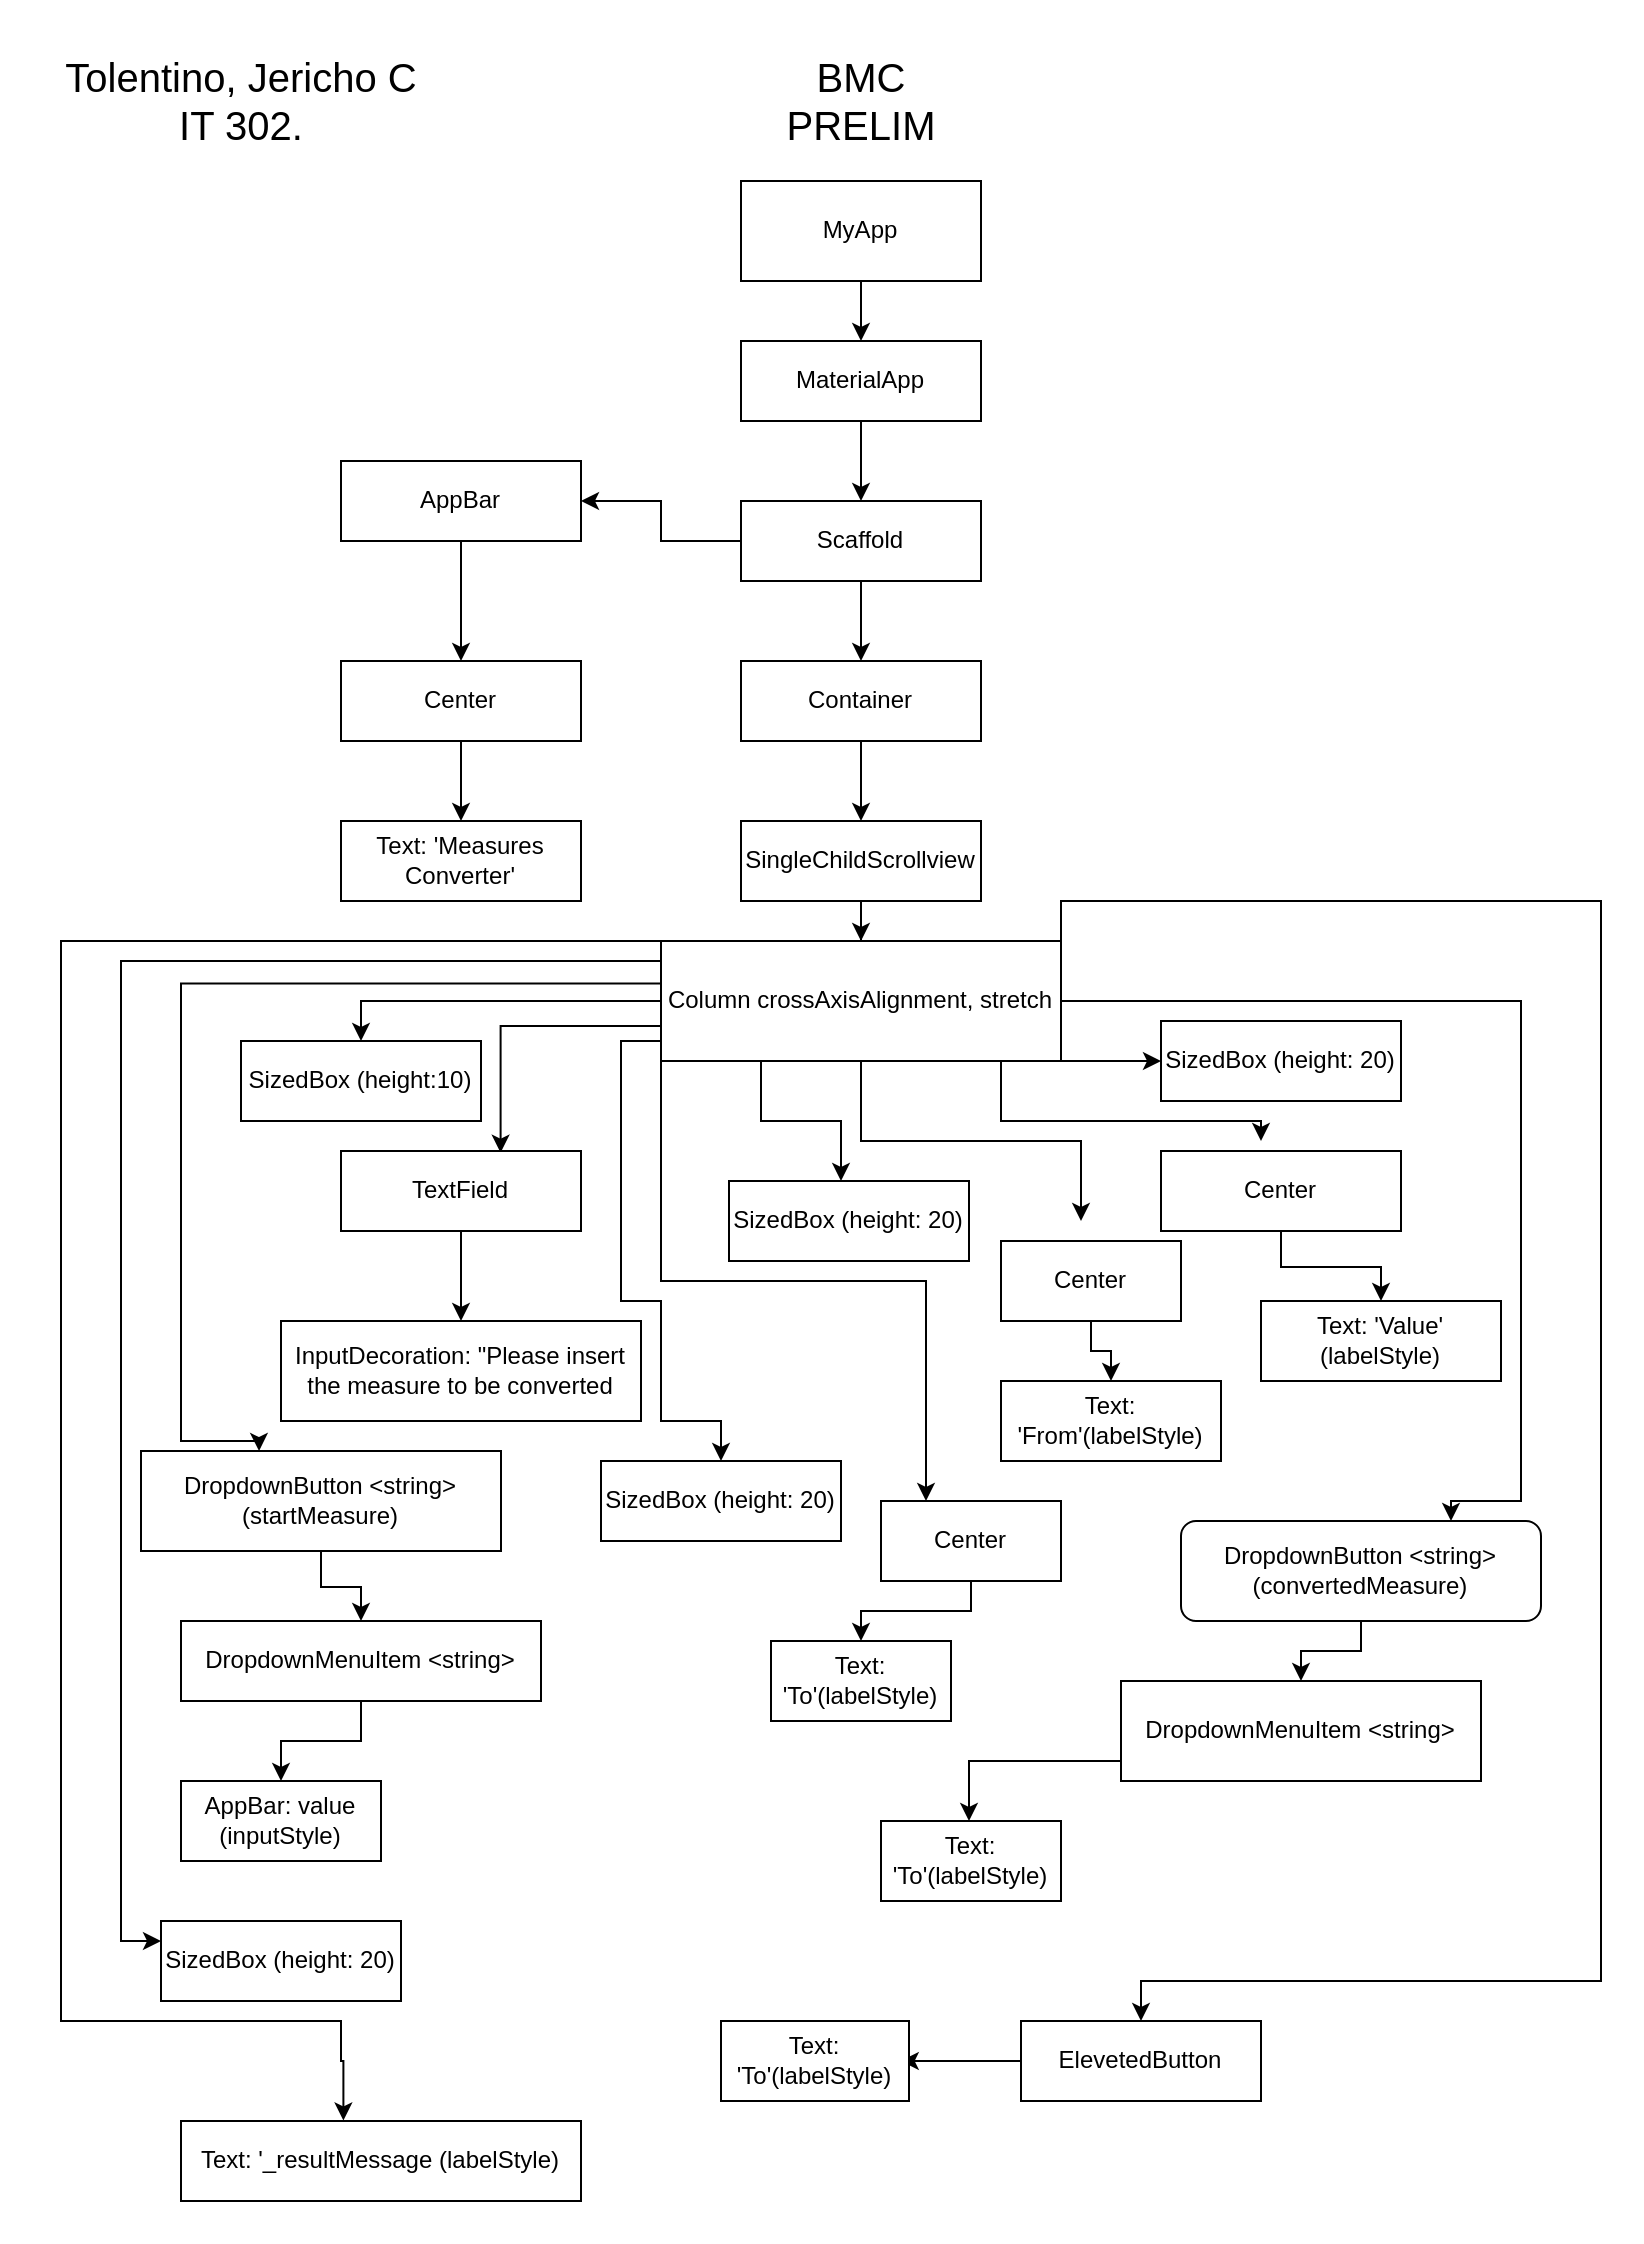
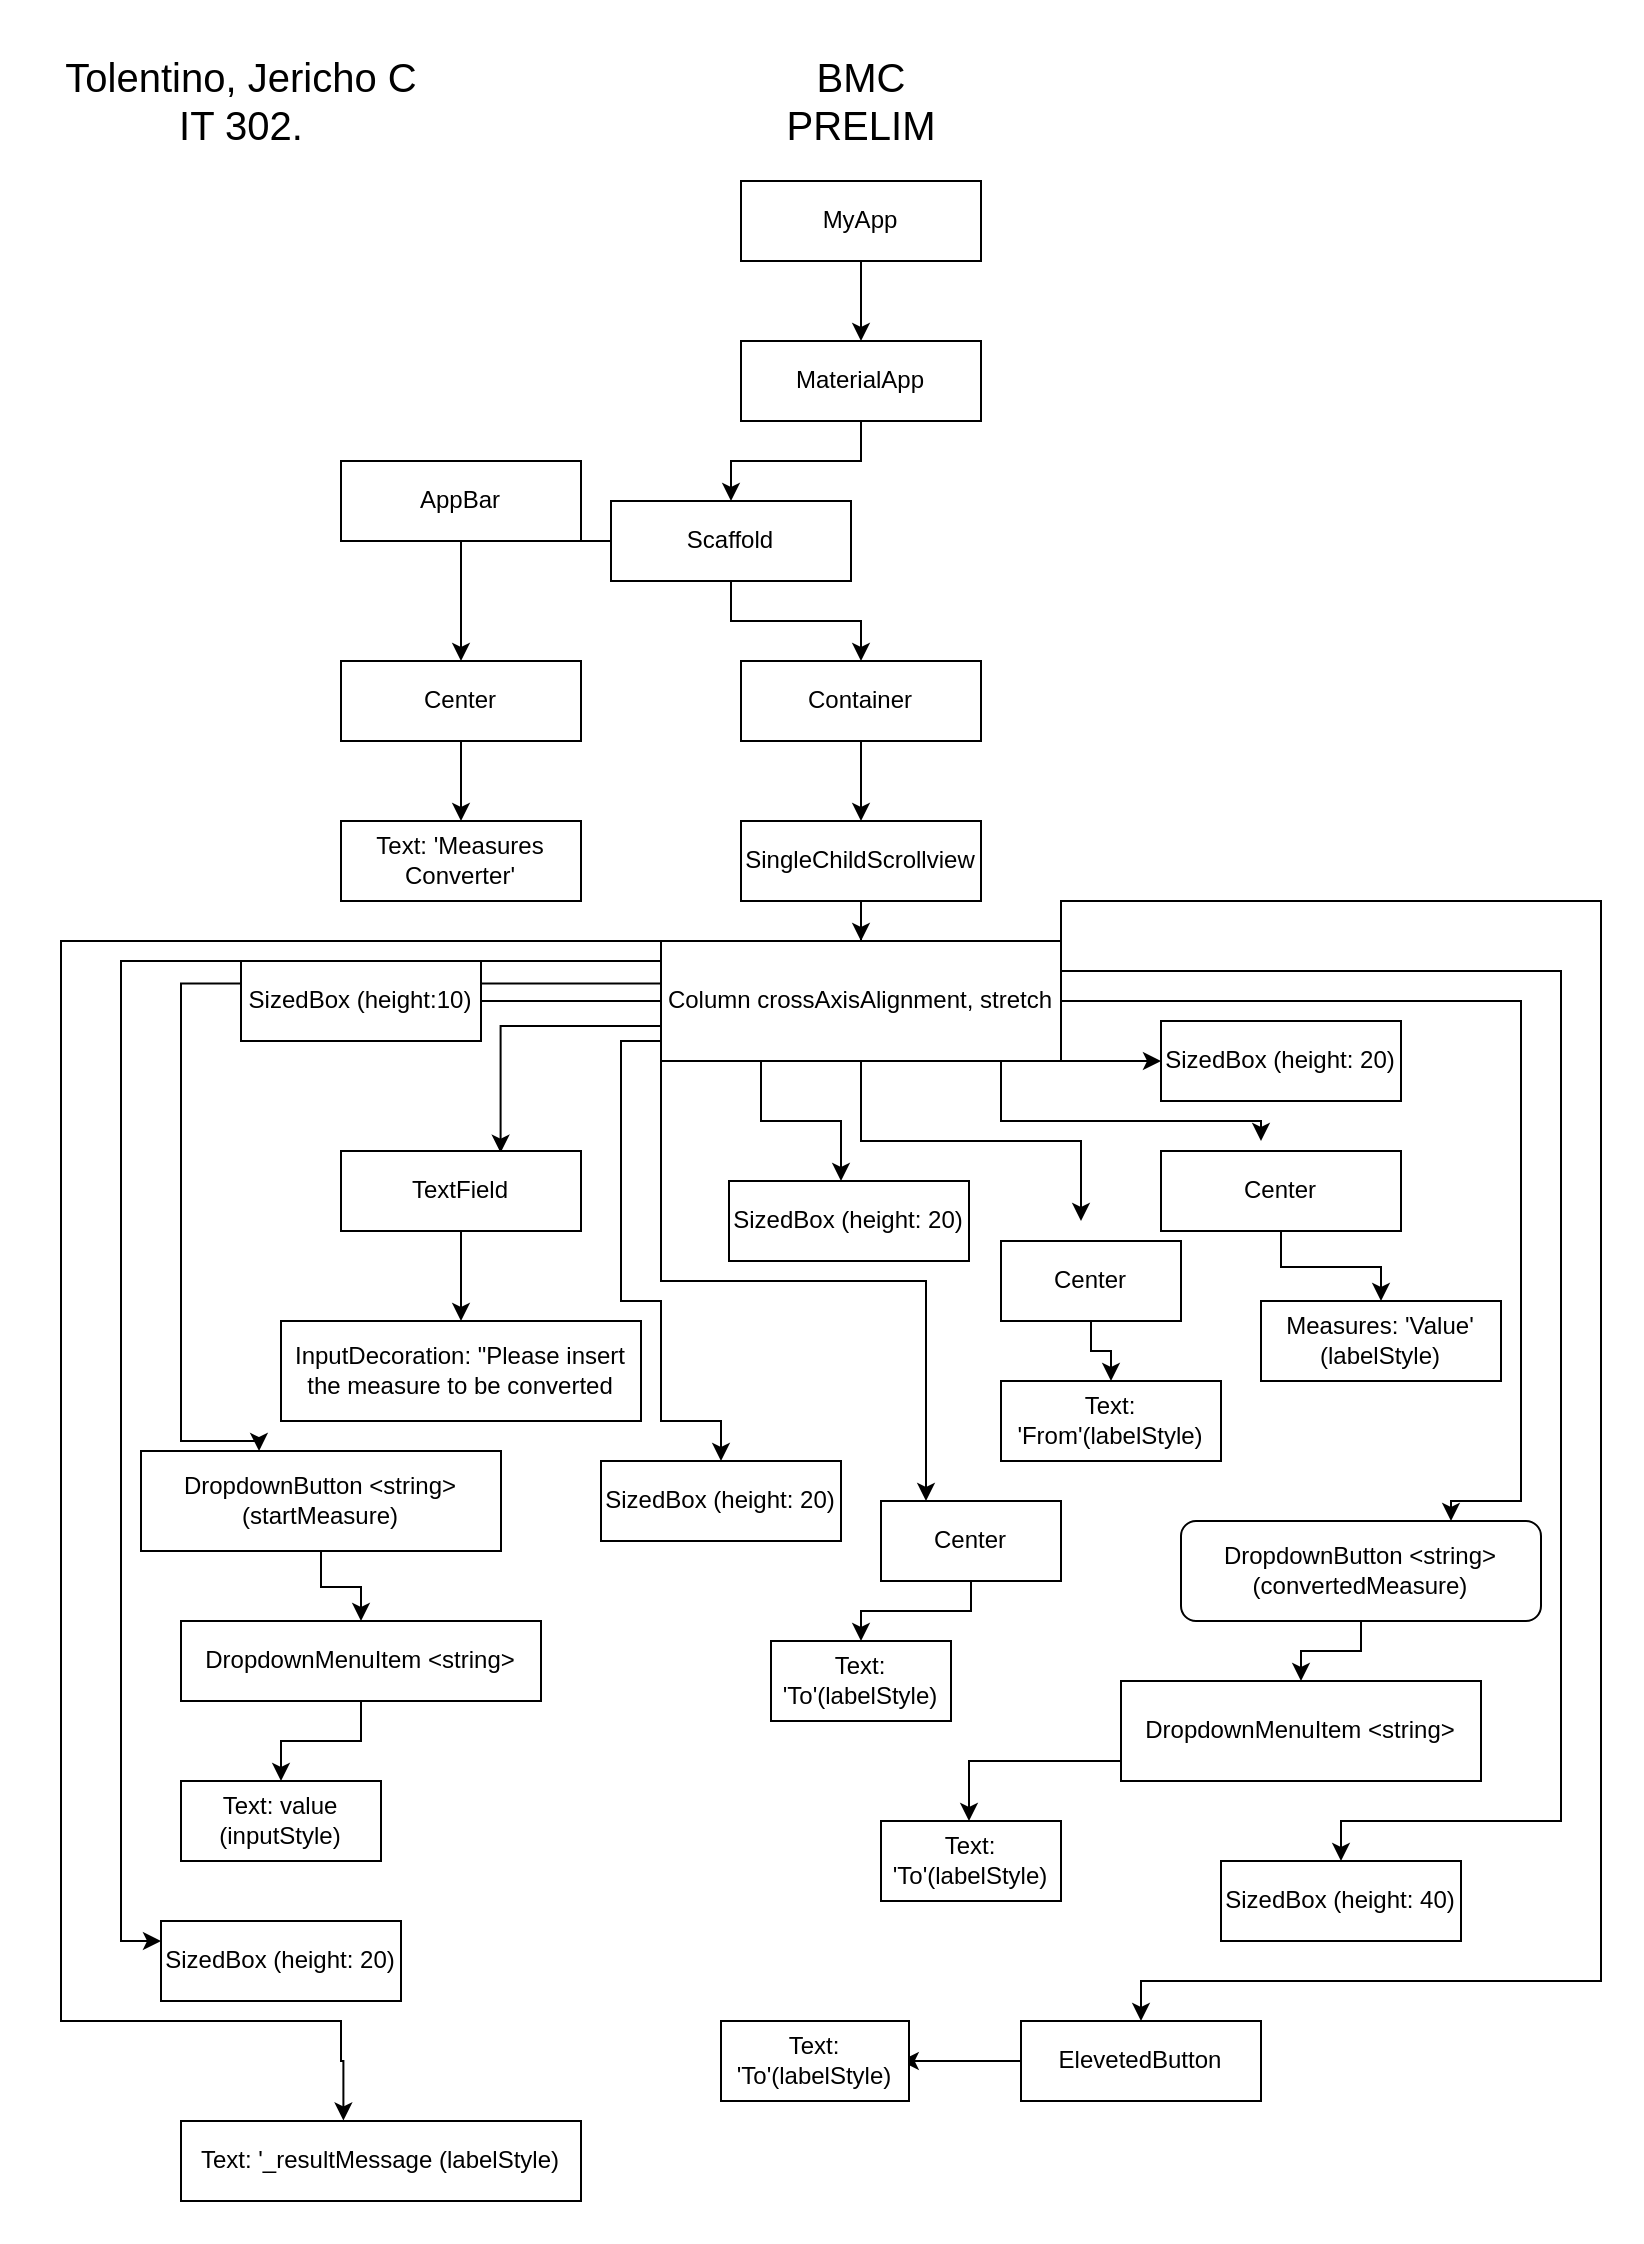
node "MyApp": size 240x100 -> 240x80
node "Scaffold": moved (861, 541) -> (731, 541)
node "SizedBox (height:10)": moved (361, 1081) -> (361, 1001)
edge "Column crossAxisAlignment, stretch" -> "SizedBox (height: 40)": added
node "Text: 'Value' (labelStyle)": label "Text: 'Value' (labelStyle)" -> "Measures: 'Value' (labelStyle)"
node "AppBar: value (inputStyle)": label "AppBar: value (inputStyle)" -> "Text: value (inputStyle)"
node "SizedBox (height: 40)": added
